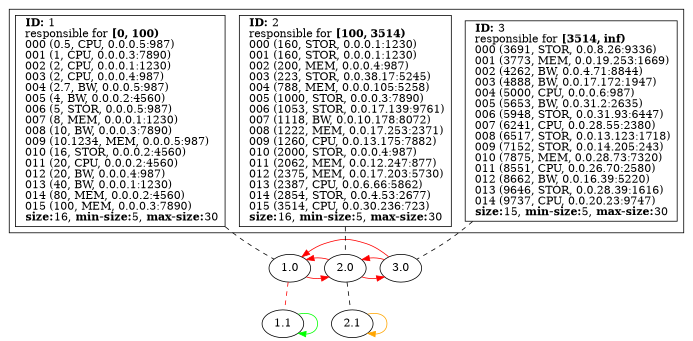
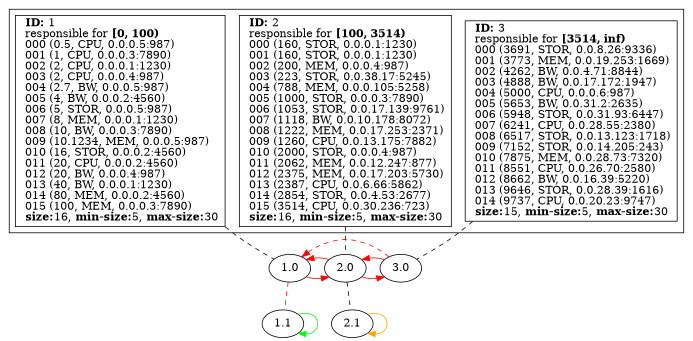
edge "3.0" -> "1.0": style solid -> dashed
